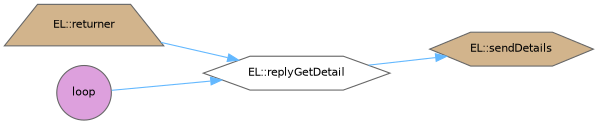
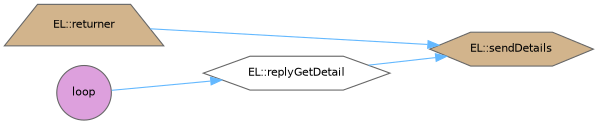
edge "EL::returner" -> "EL::replyGetDetail": now "EL::returner" -> "EL::sendDetails"
